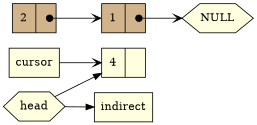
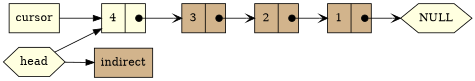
node "3": added
edge "cursor" -> "4": arrowhead vee -> normal
node "indirect": fillcolor lightyellow -> tan
